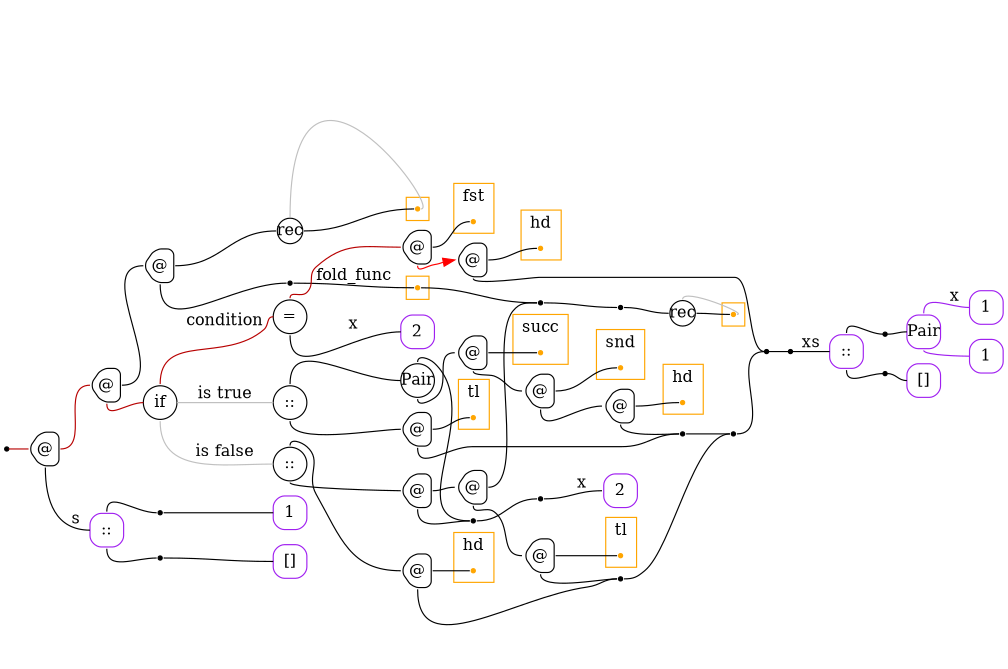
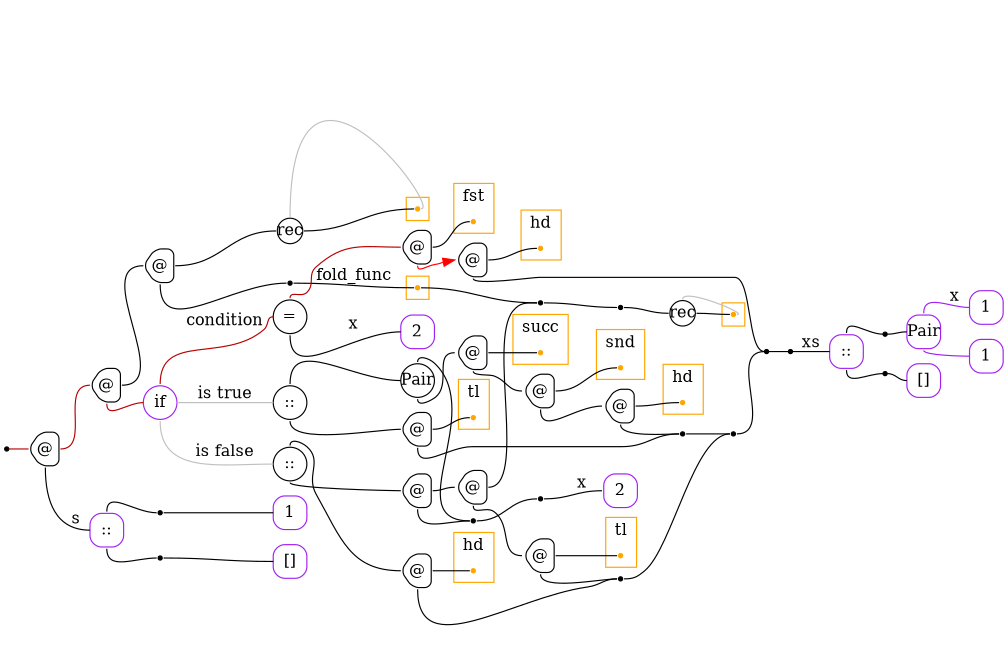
node "if": color #000000 -> purple
